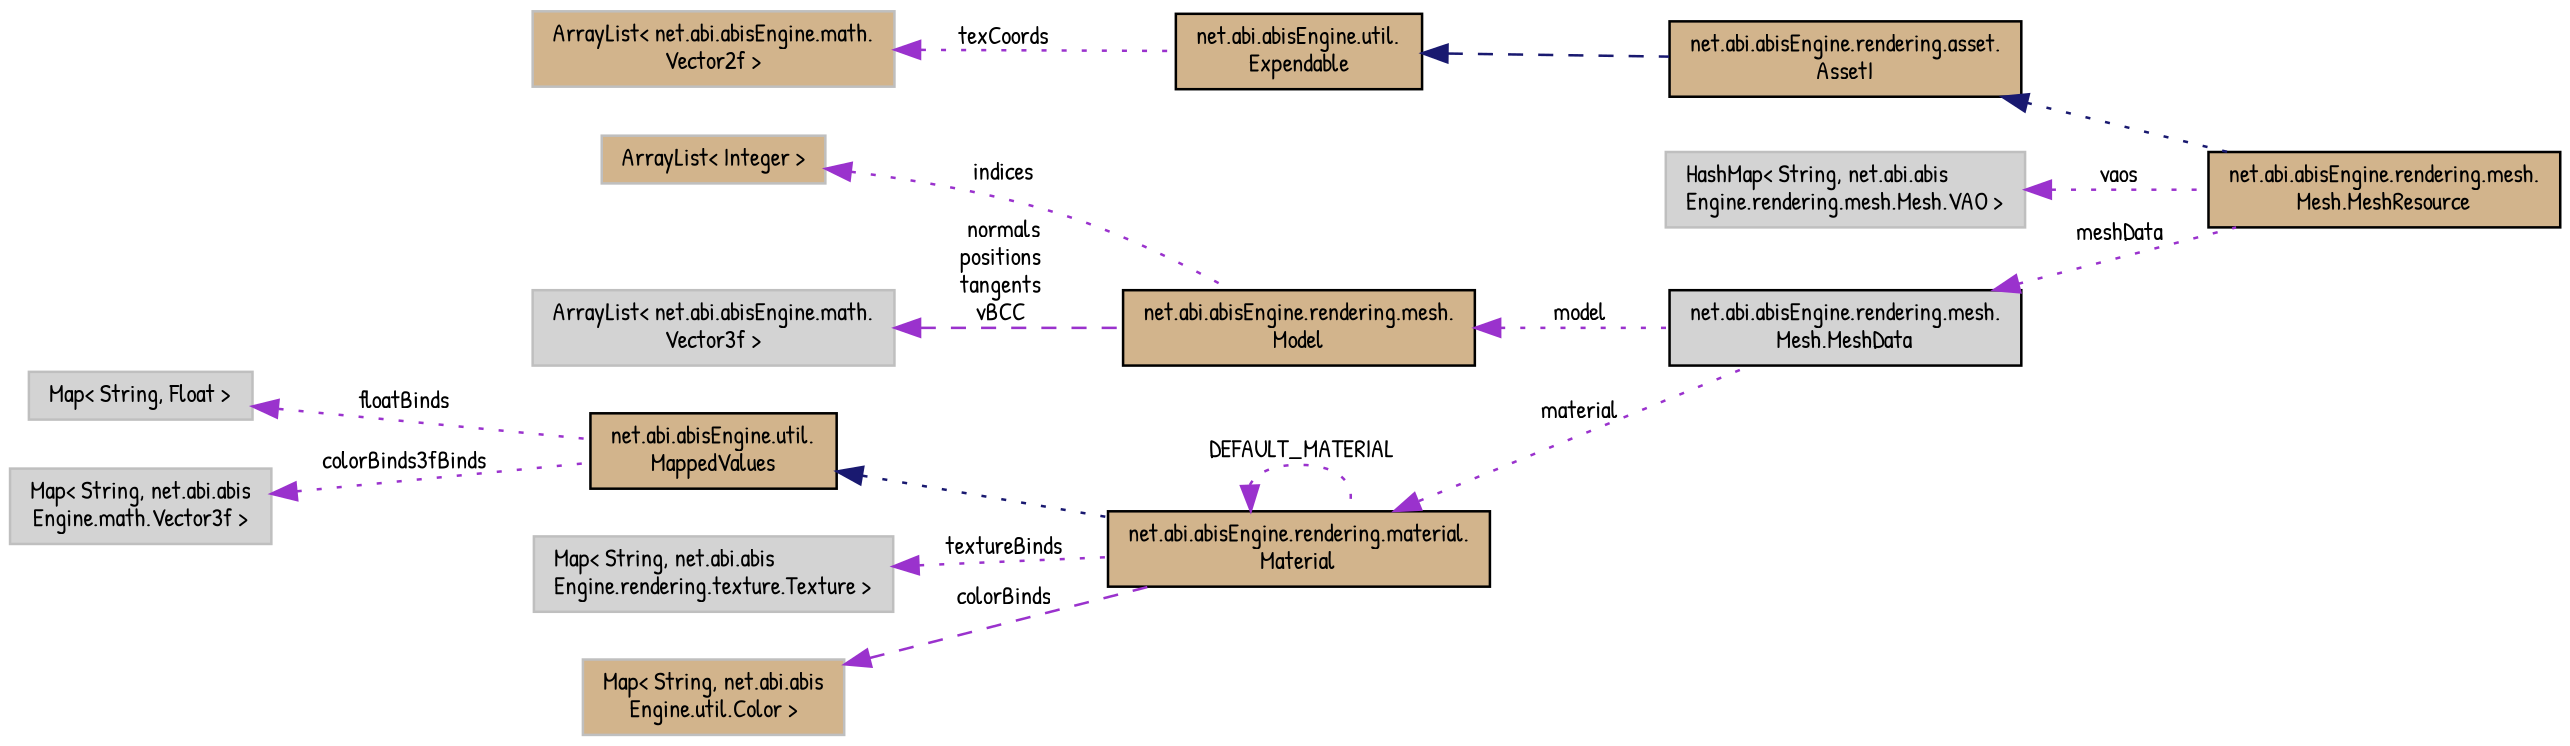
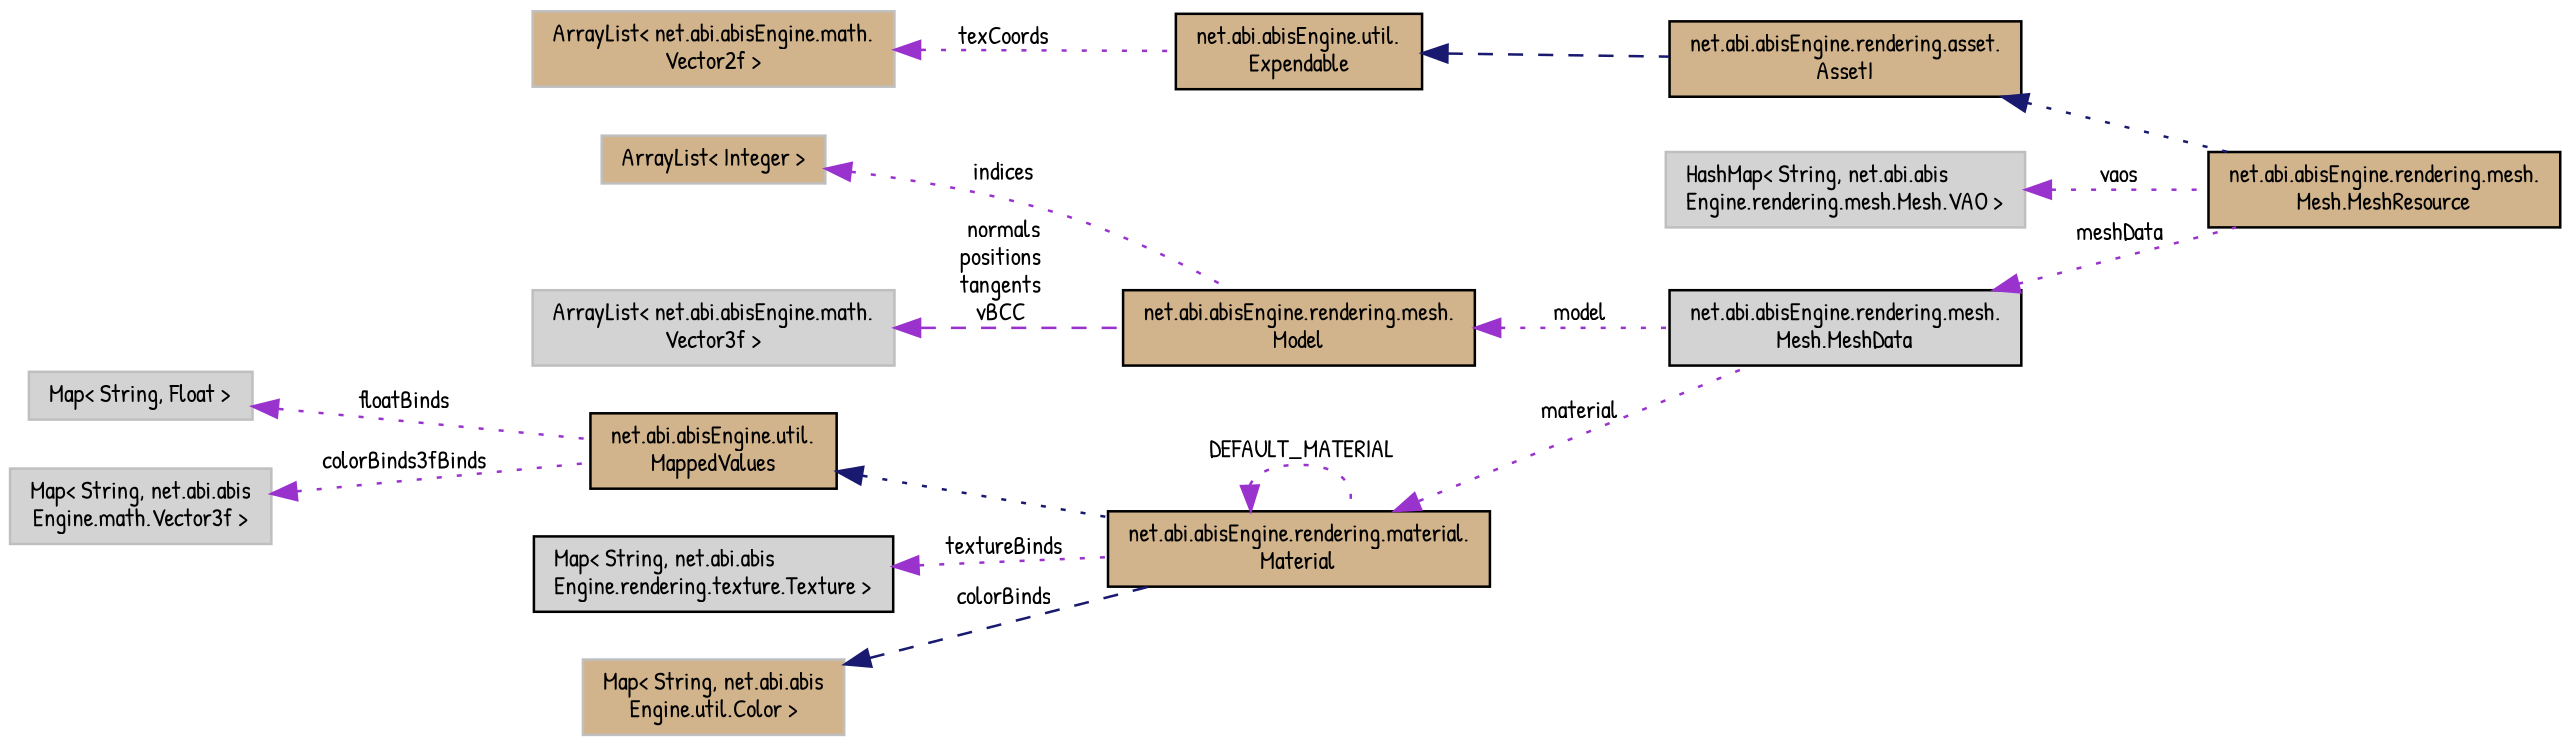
node "Map< String, net.abi.abis Engine.rendering.texture.Texture >": color grey75 -> black
edge "net.abi.abisEngine.rendering.material. Material" -> "Map< String, net.abi.abis Engine.util.Color >": color darkorchid3 -> midnightblue
